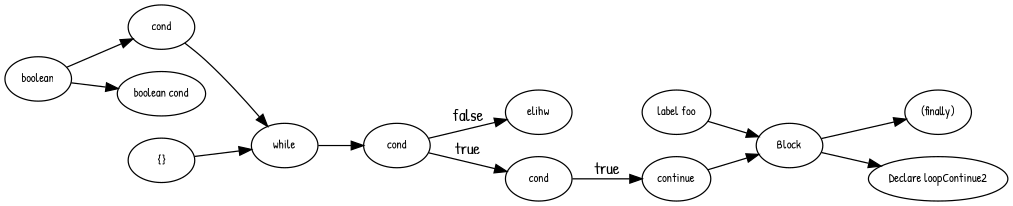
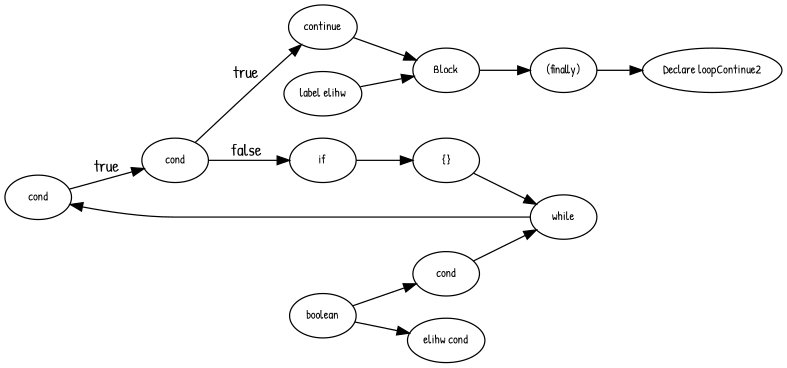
node "boolean cond": label "boolean cond" -> "elihw cond"
node "elihw": removed
node "label foo": label "label foo" -> "label elihw"
edge "Block" -> "Declare loopContinue2": now "(finally)" -> "Declare loopContinue2"
node "if": added
